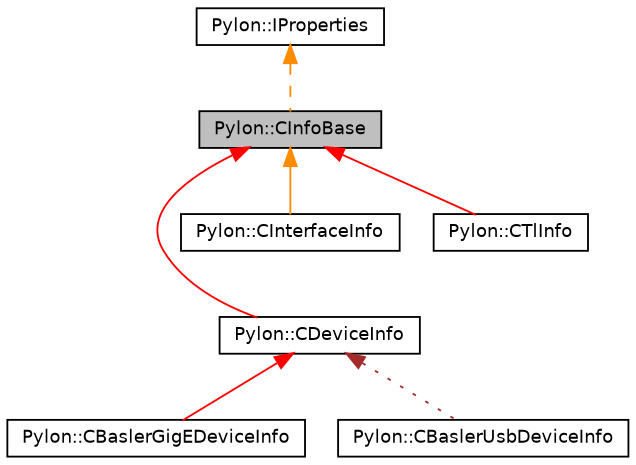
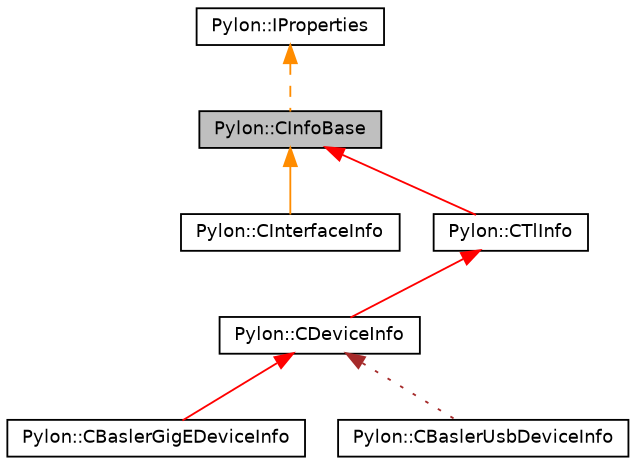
edge "Pylon::CDeviceInfo" -> "Pylon::CInfoBase": now "Pylon::CDeviceInfo" -> "Pylon::CTlInfo"
